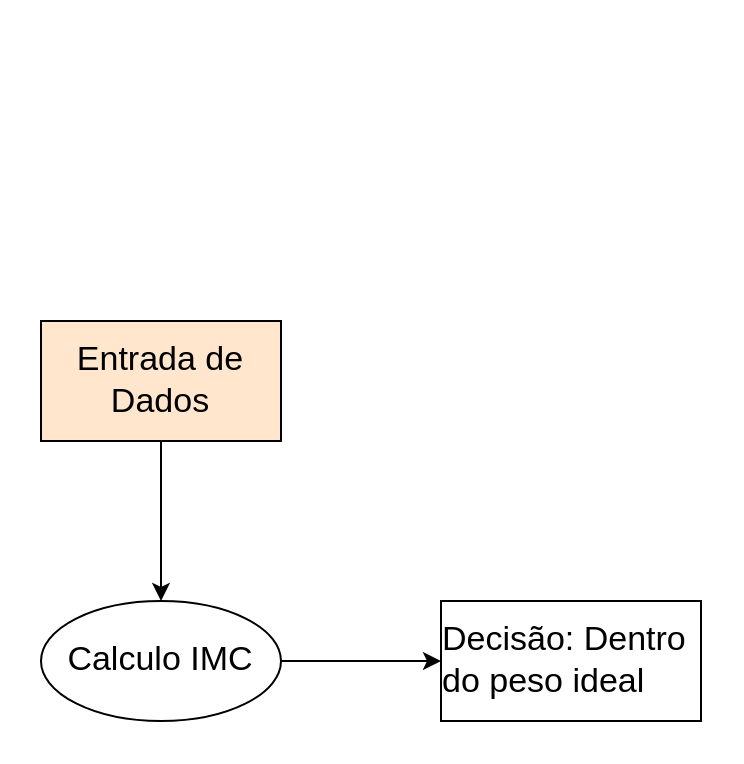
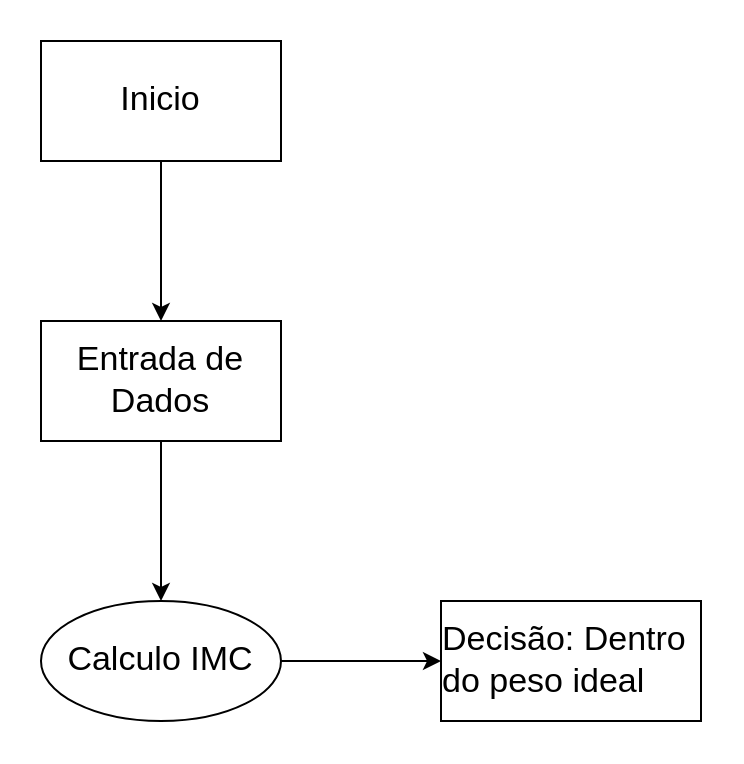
node "Inicio": added
edge "Inicio" -> "Entrada de Dados": added
node "Entrada de Dados": fillcolor #ffe6cc -> #ffffff
